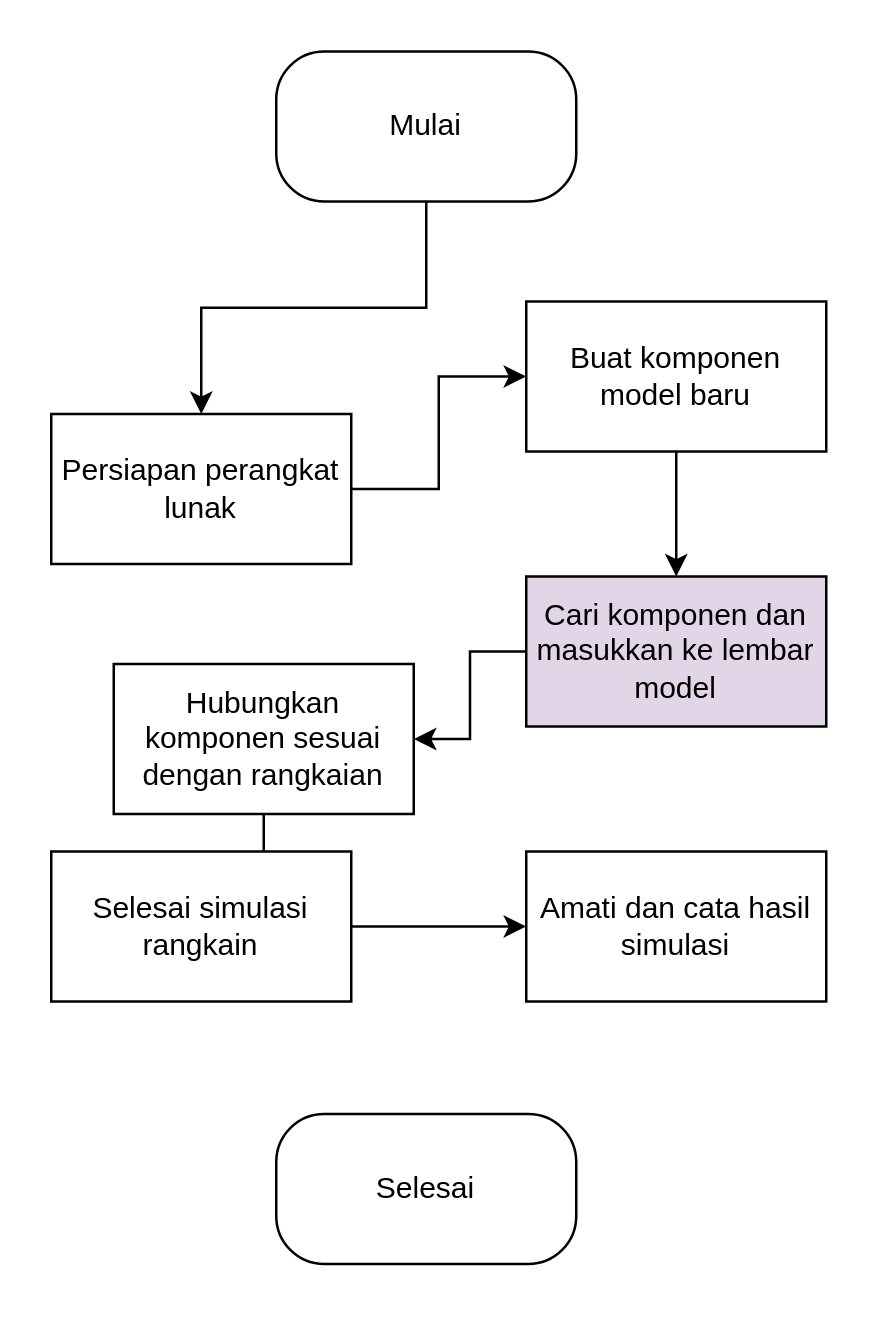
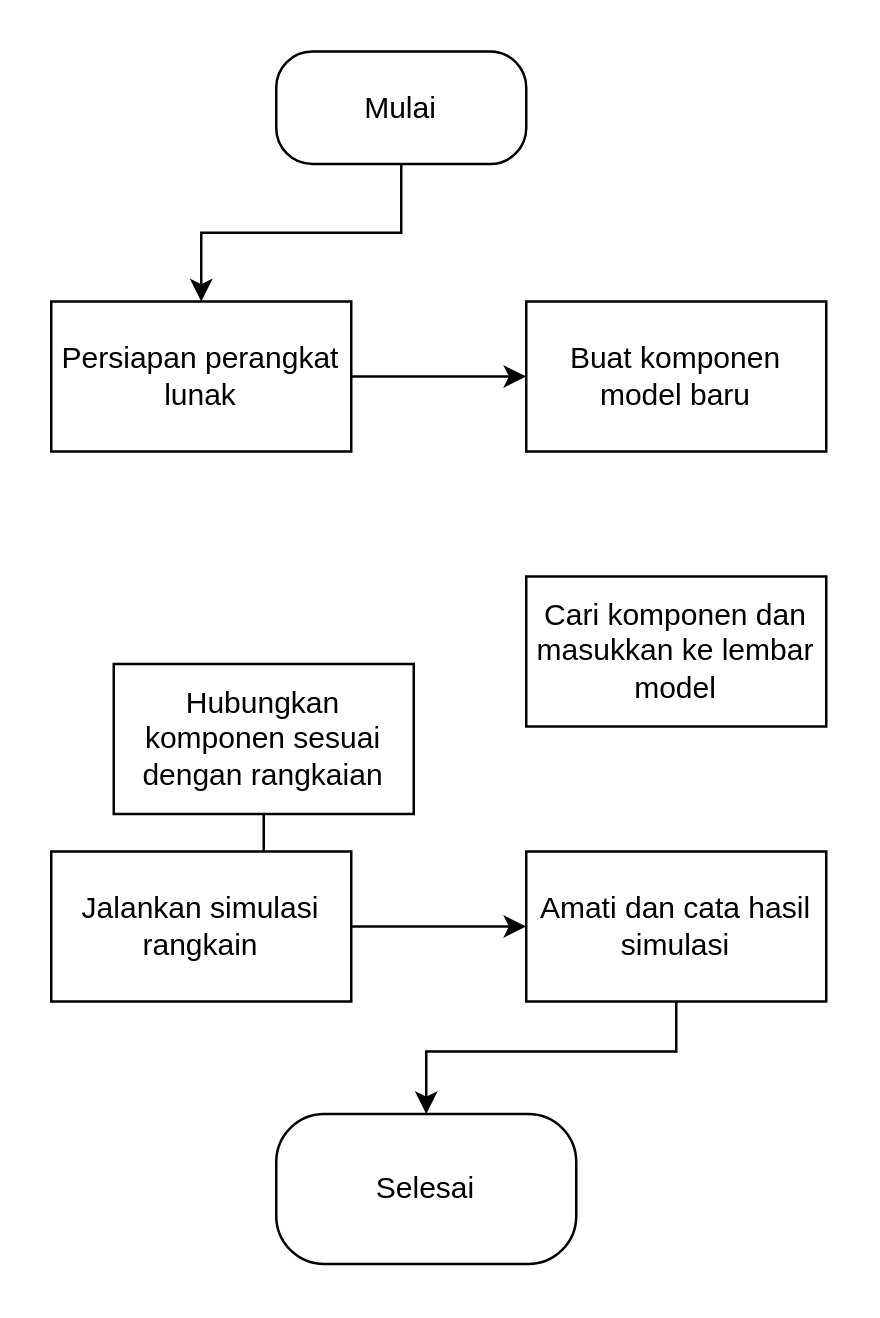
node "Mulai": size 300x150 -> 250x113
node "Persiapan perangkat lunak": moved (201, 489) -> (201, 376)
edge "Buat komponen model baru" -> "Cari komponen dan masukkan ke lembar model": removed
node "Cari komponen dan masukkan ke lembar model": fillcolor #e1d5e7 -> #ffffff
edge "Cari komponen dan masukkan ke lembar model" -> "Hubungkan komponen sesuai dengan rangkaian": removed
node "Selesai simulasi rangkain": label "Selesai simulasi rangkain" -> "Jalankan simulasi rangkain"
edge "Amati dan cata hasil simulasi" -> "Selesai": added
